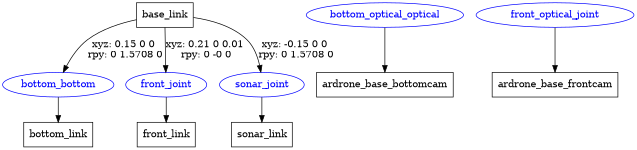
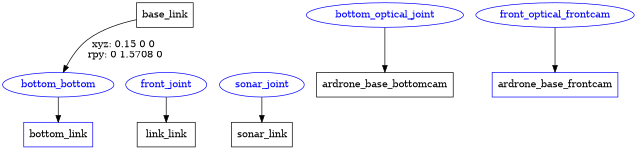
node "bottom_optical_optical": label "bottom_optical_optical" -> "bottom_optical_joint"
node "front_optical_joint": label "front_optical_joint" -> "front_optical_frontcam"
edge "base_link" -> "sonar_joint": removed, label "xyz: -0.15 0 0 rpy: 0 1.5708 0"
edge "base_link" -> "front_joint": removed, label "xyz: 0.21 0 0.01 rpy: 0 -0 0"
node "ardrone_base_frontcam": color black -> blue
node "bottom_link": color black -> blue
node "front_link": label "front_link" -> "link_link"
